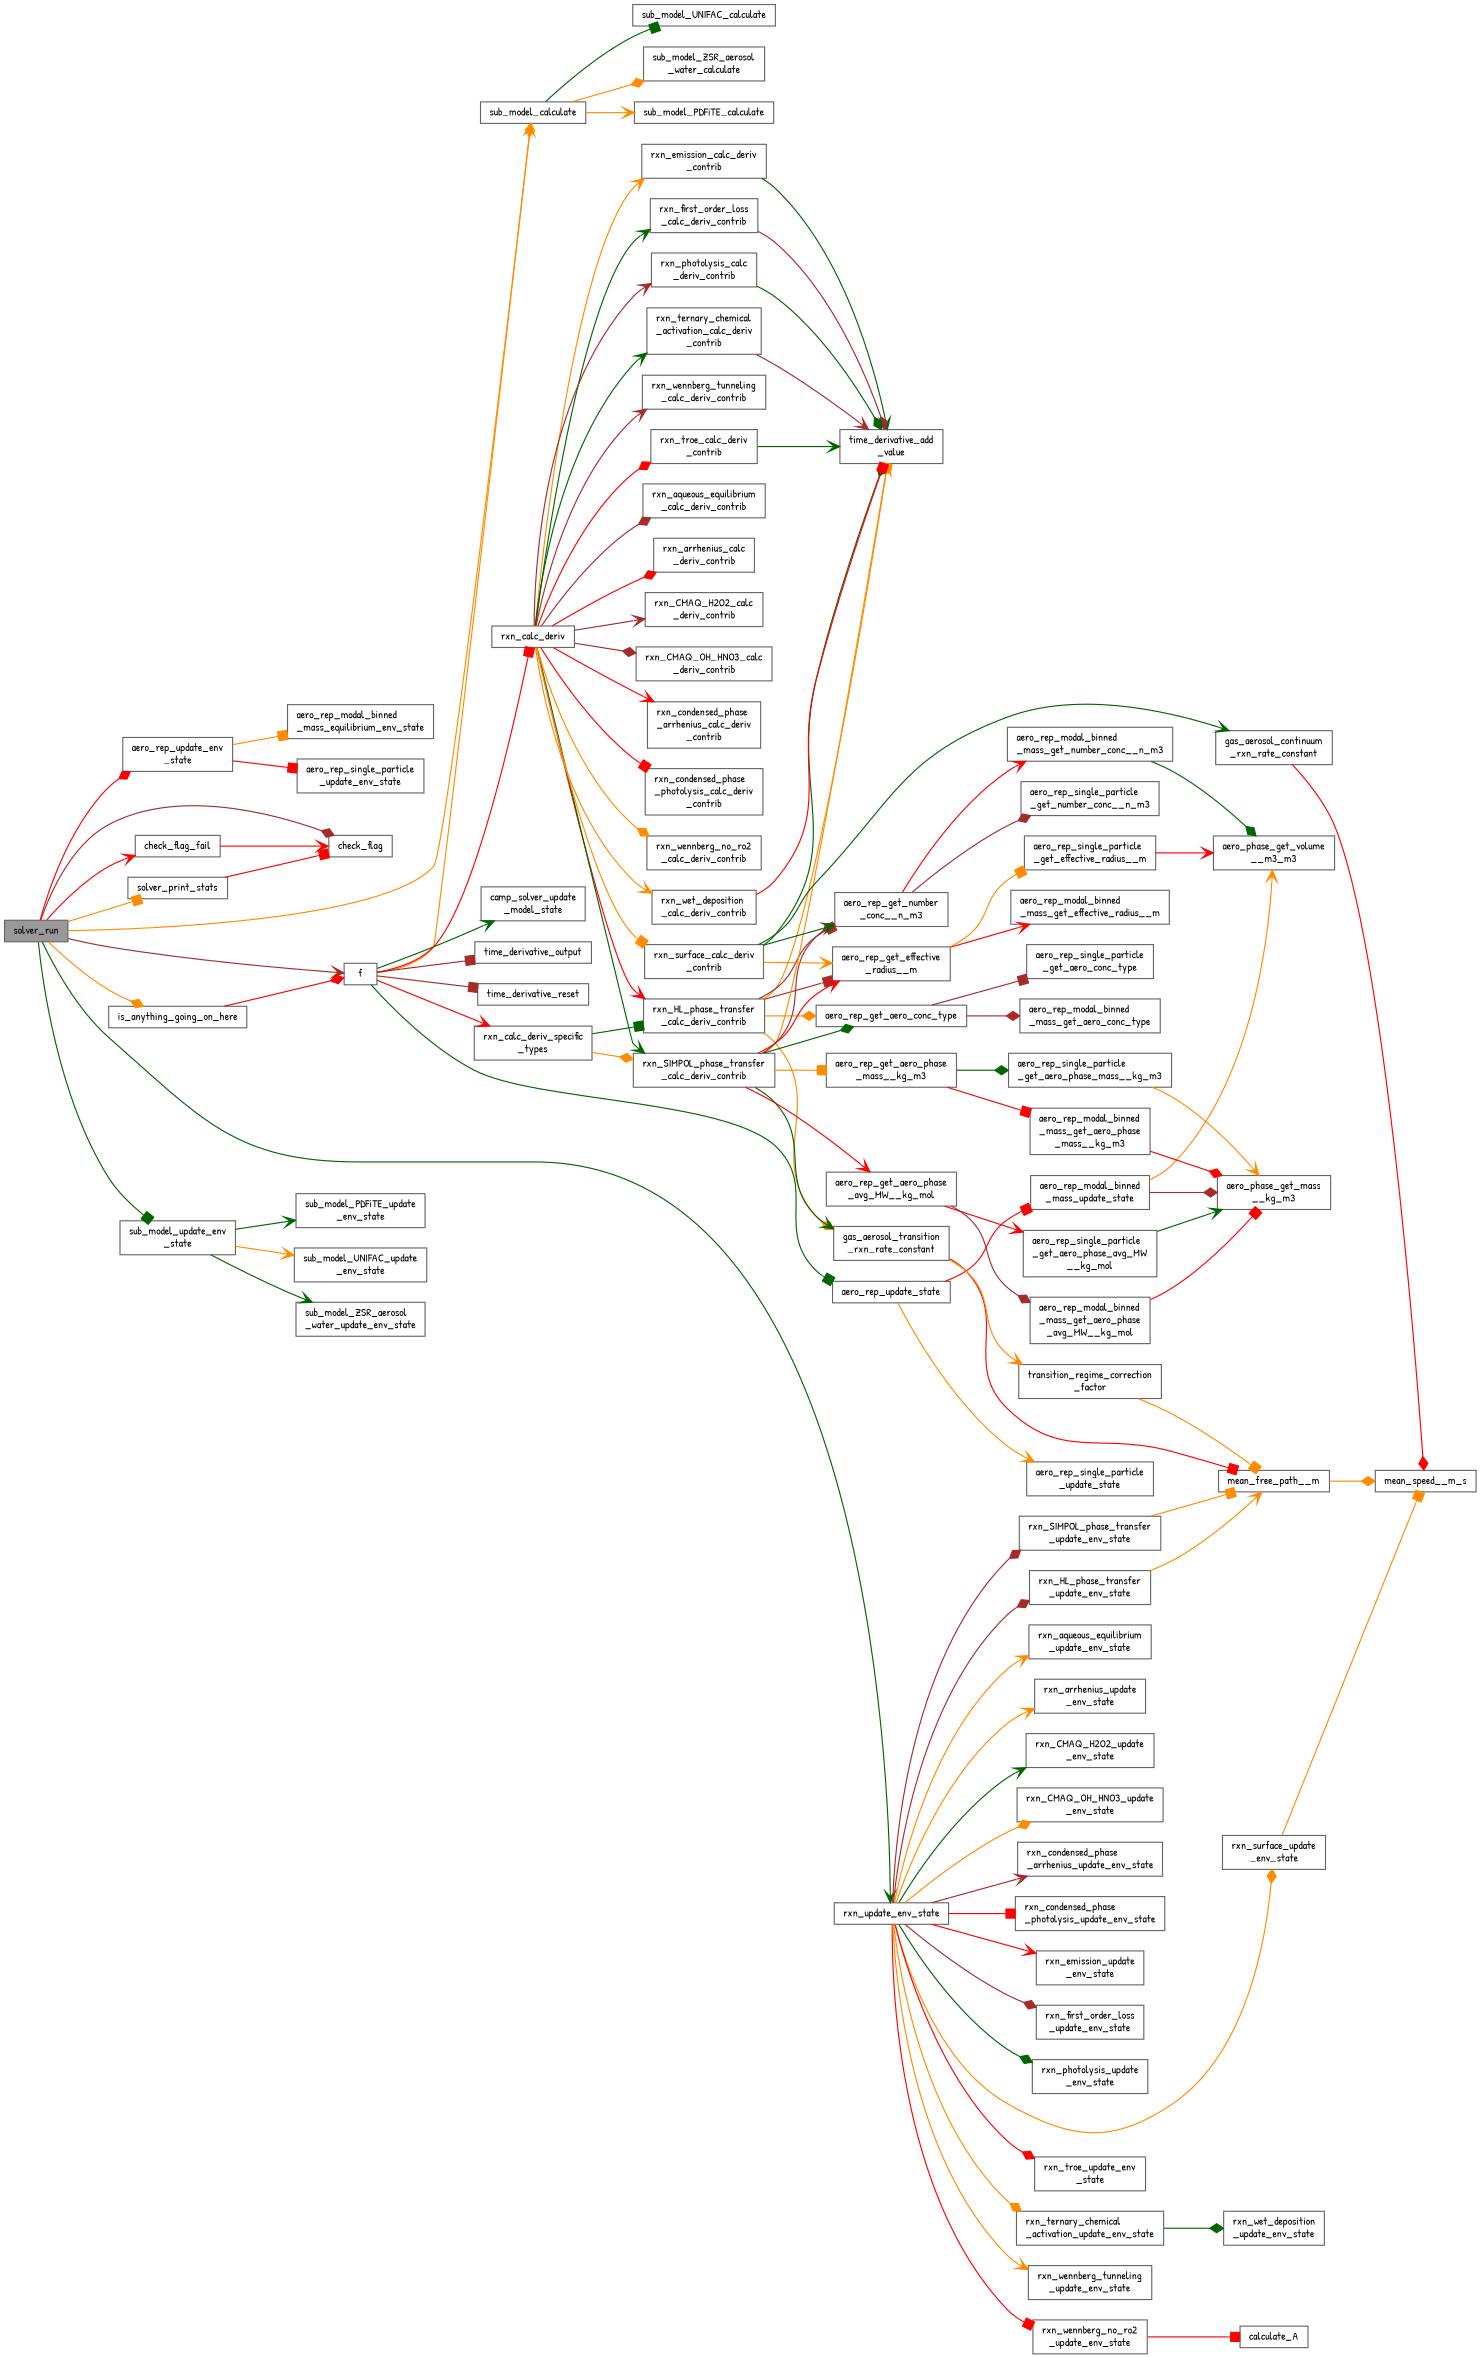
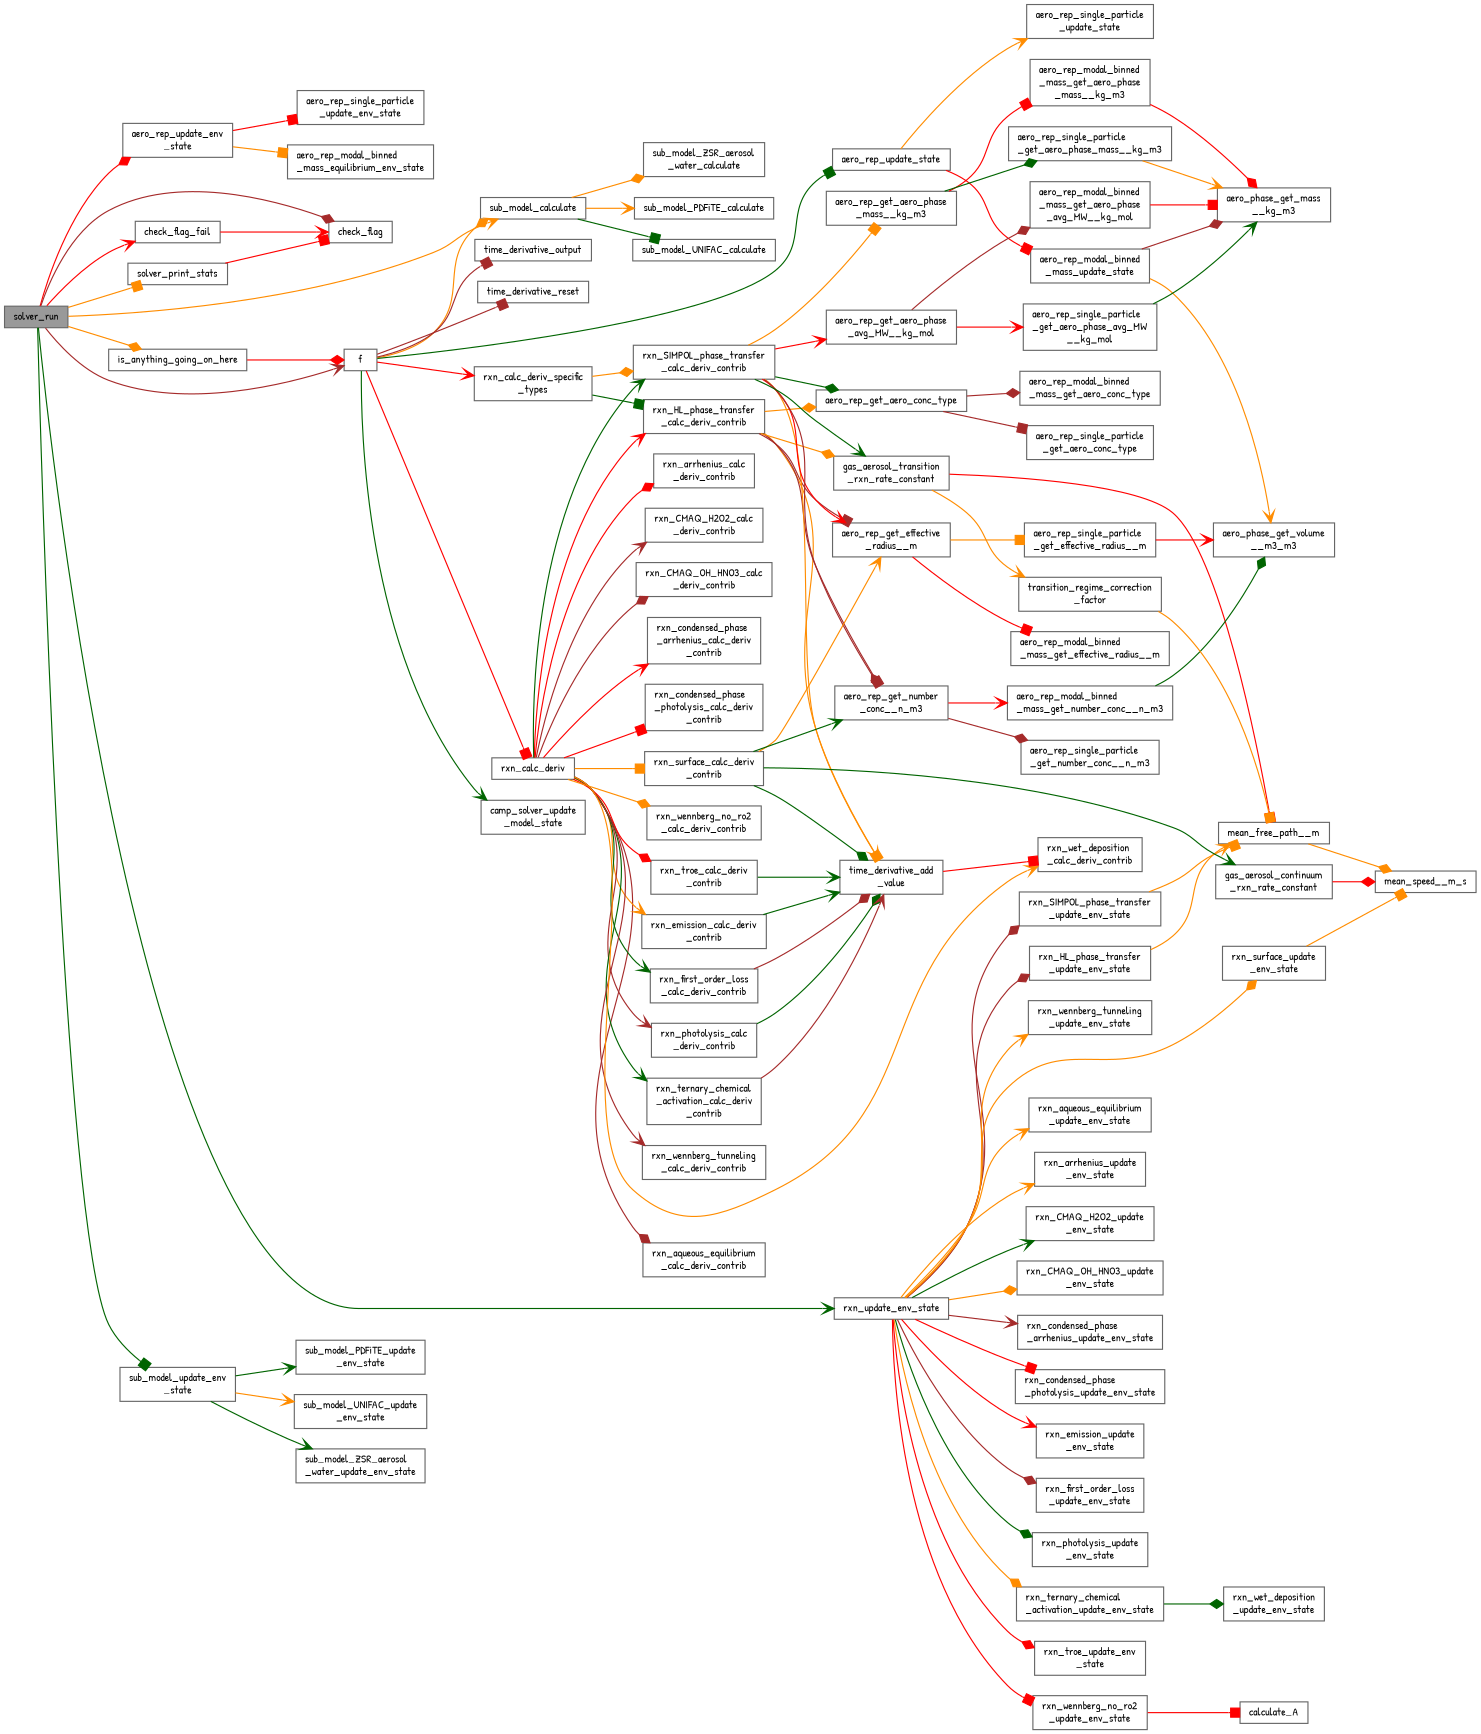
edge "rxn_wet_deposition _calc_deriv_contrib" -> "time_derivative_add _value": reversed
edge "aero_rep_get_effective _radius__m" -> "aero_rep_modal_binned _mass_get_effective_radius__m": arrowhead vee -> box
